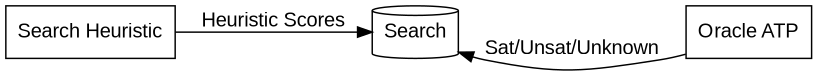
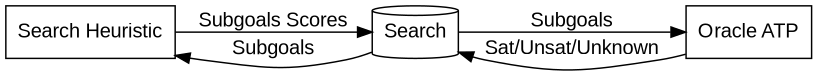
edge "Search Heuristic" -> "Search": label "Heuristic Scores" -> "Subgoals Scores"
edge "Search" -> "Oracle ATP": added, label "Subgoals"
edge "Search" -> "Search Heuristic": added, label "Subgoals"
